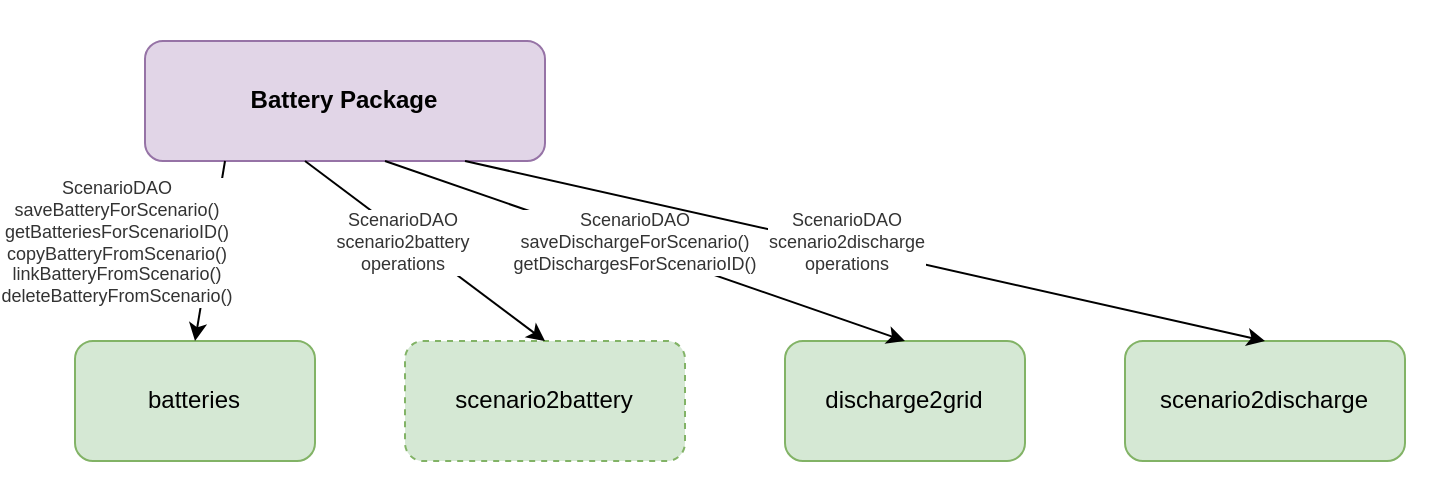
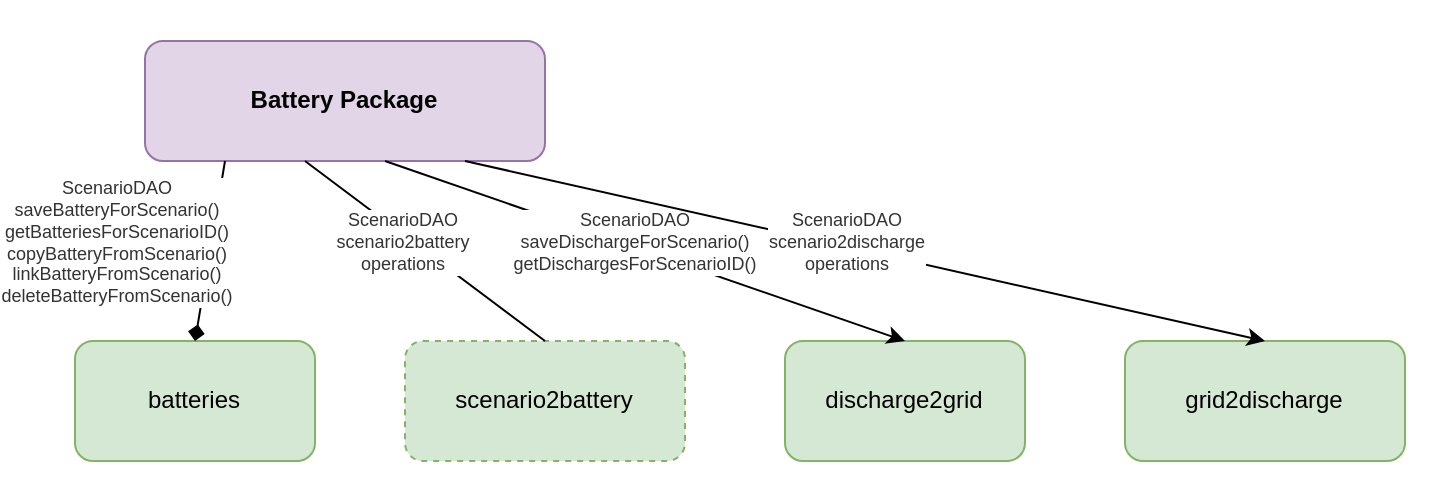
edge "Battery Package" -> "batteries": arrowhead classic -> diamond
edge "Battery Package" -> "scenario2battery": arrowhead classic -> none
node "scenario2discharge": label "scenario2discharge" -> "grid2discharge"
